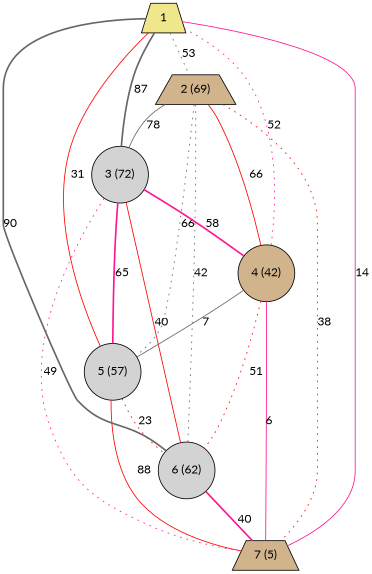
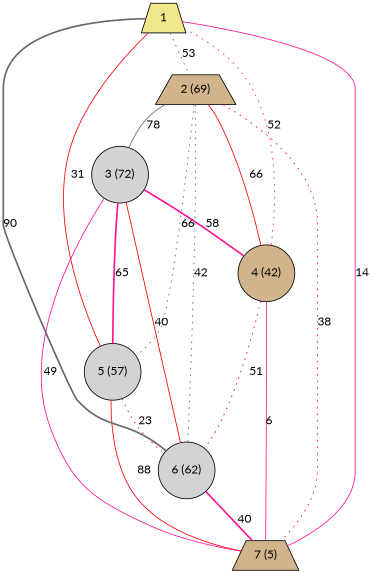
edge "1" -- "3 (72)": removed, label "87"
edge "4 (42)" -- "5 (57)": removed, label "7"
edge "3 (72)" -- "7 (5)": style dotted -> solid
